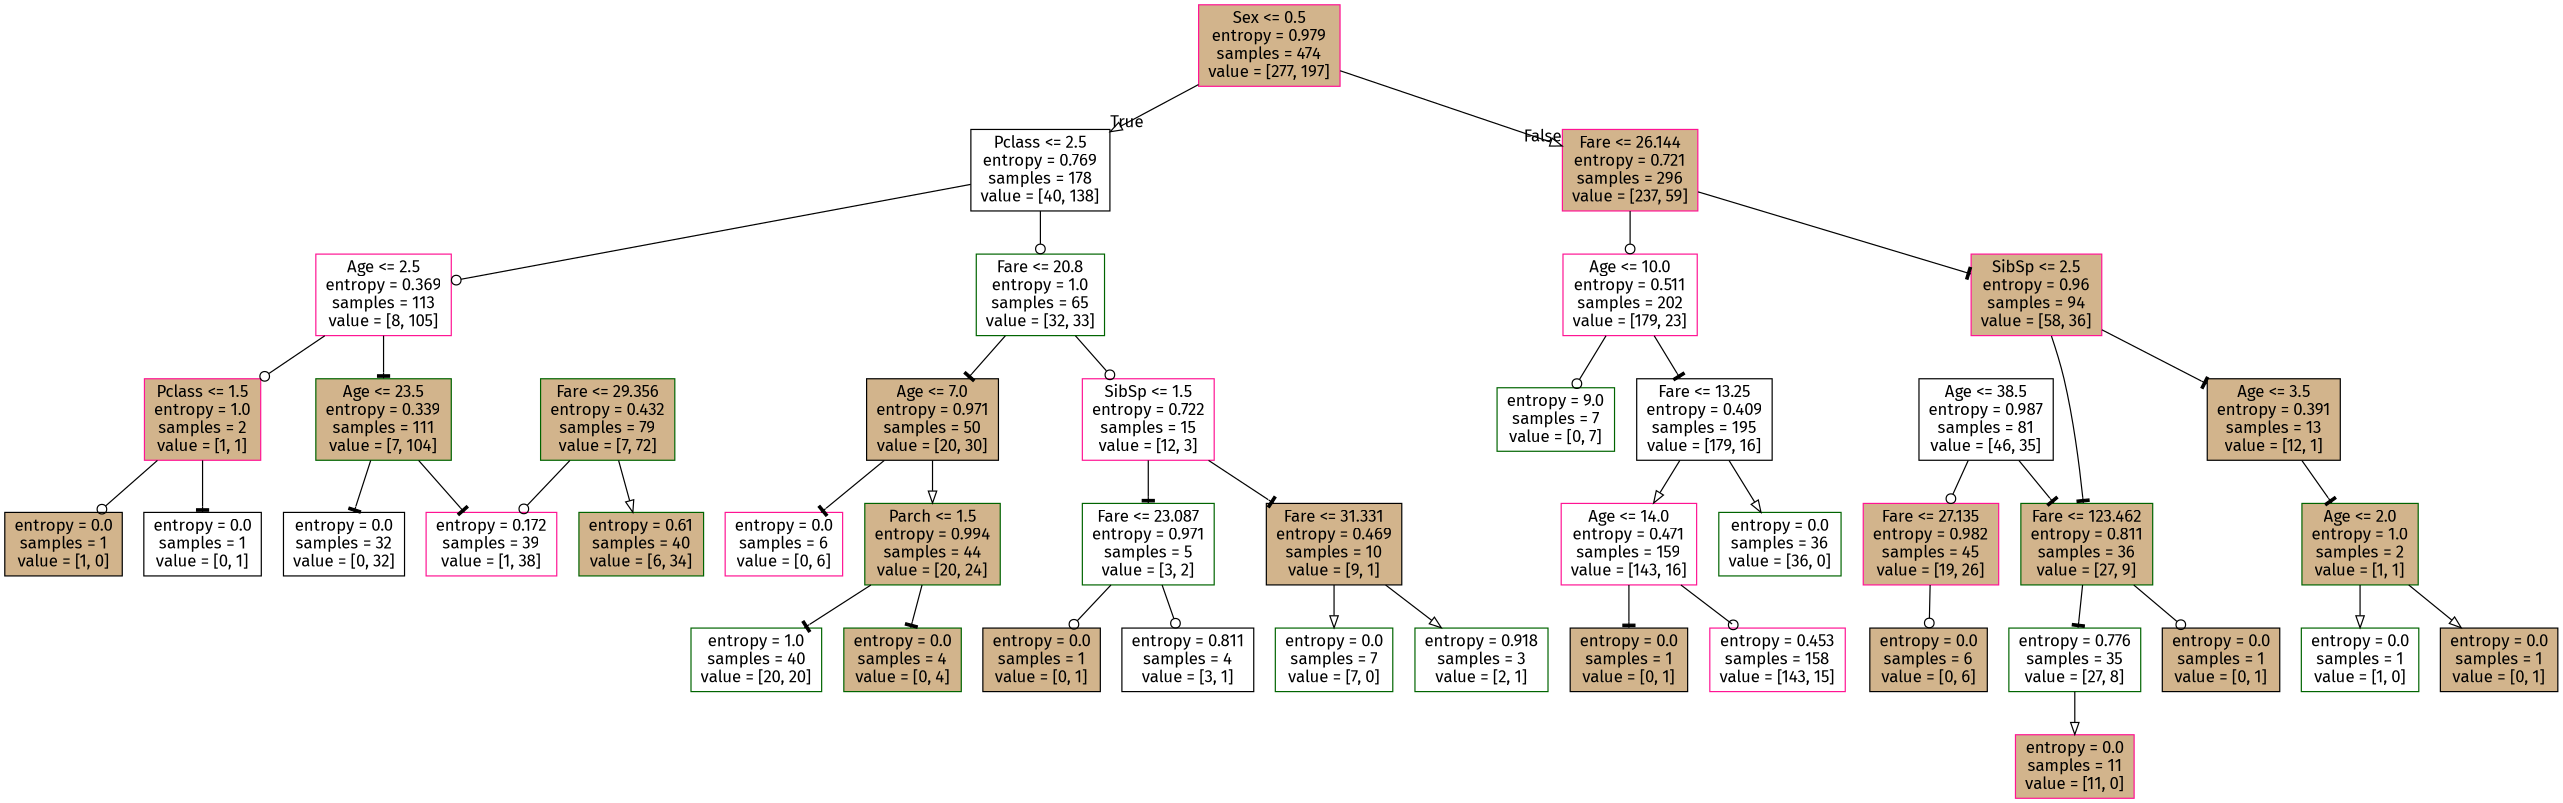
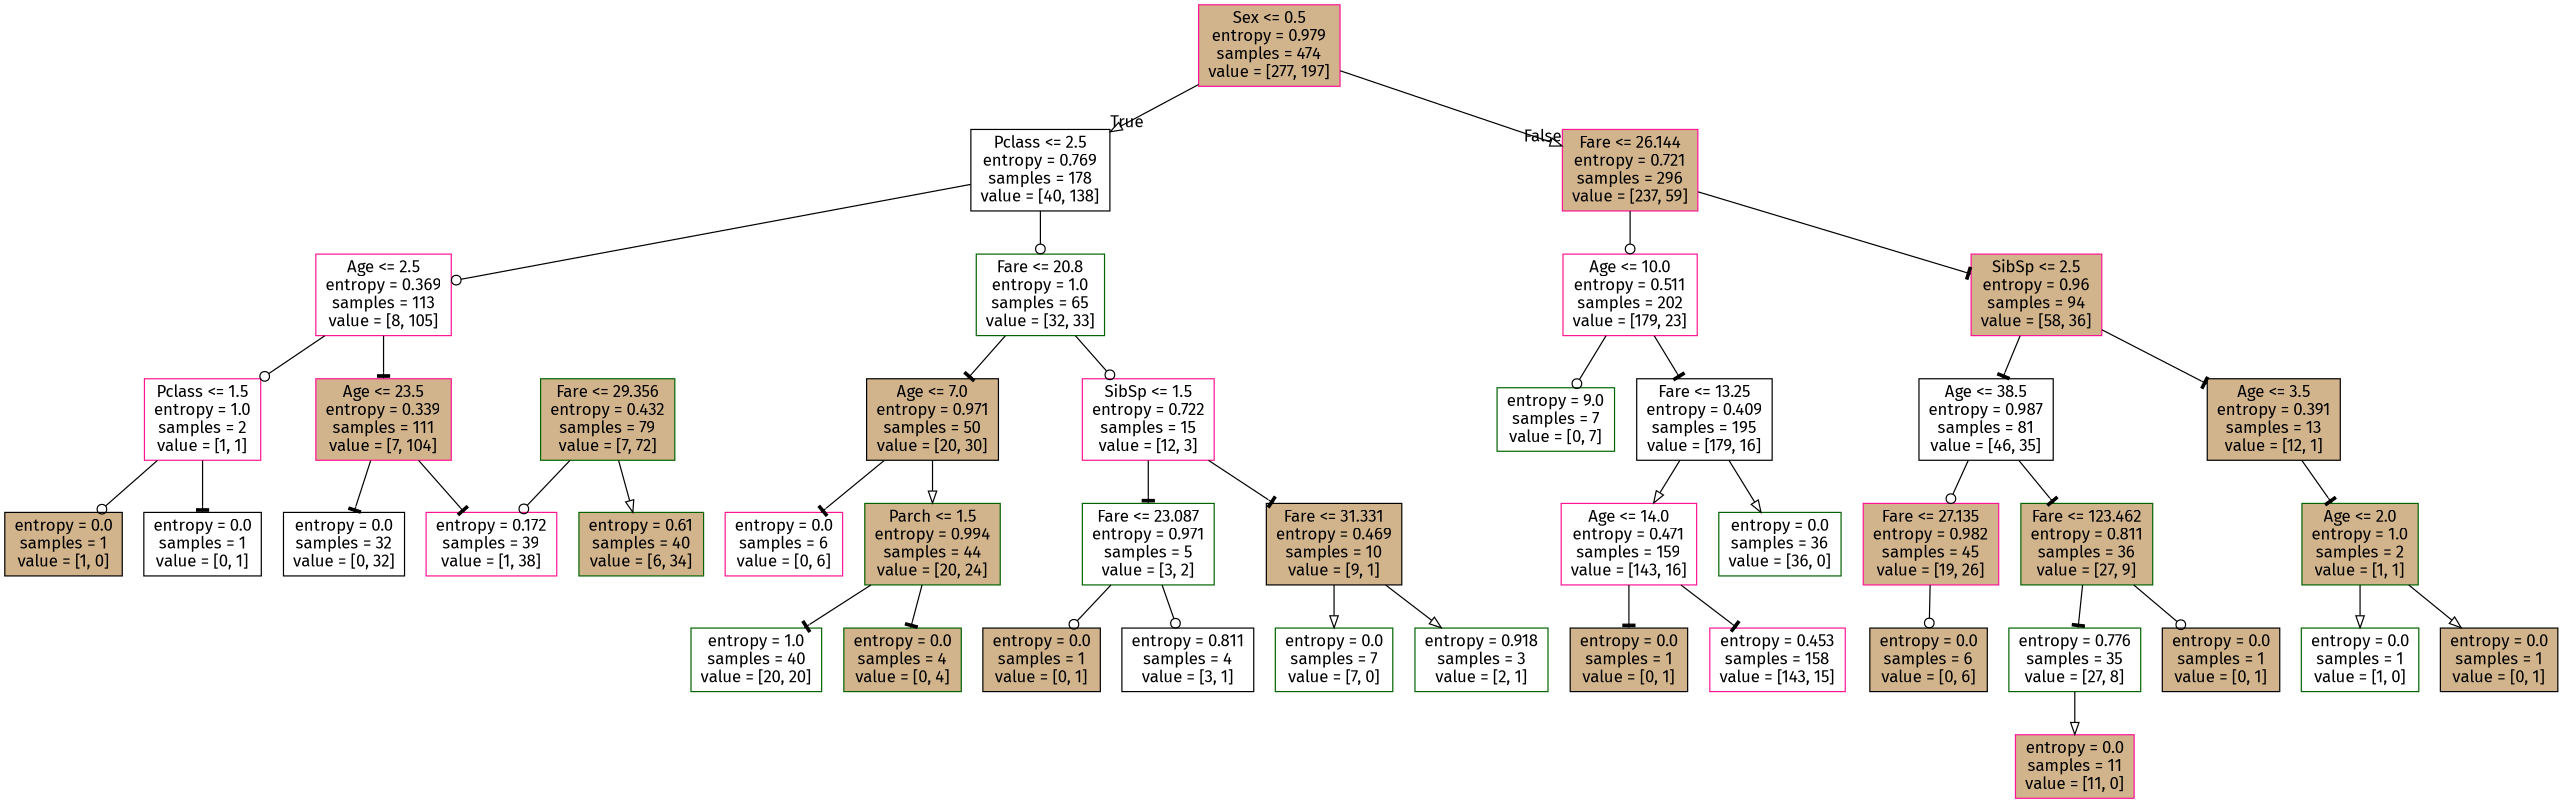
edge "SibSp <= 2.5 entropy = 0.96 samples = 94 value = [58, 36]" -> "Fare <= 123.462 entropy = 0.811 samples = 36 value = [27, 9]": now "SibSp <= 2.5 entropy = 0.96 samples = 94 value = [58, 36]" -> "Age <= 38.5 entropy = 0.987 samples = 81 value = [46, 35]"
node "Pclass <= 1.5 entropy = 1.0 samples = 2 value = [1, 1]": fillcolor tan -> white
node "Age <= 23.5 entropy = 0.339 samples = 111 value = [7, 104]": color darkgreen -> deeppink
edge "Age <= 14.0 entropy = 0.471 samples = 159 value = [143, 16]" -> "entropy = 0.453 samples = 158 value = [143, 15]": arrowhead odot -> tee
